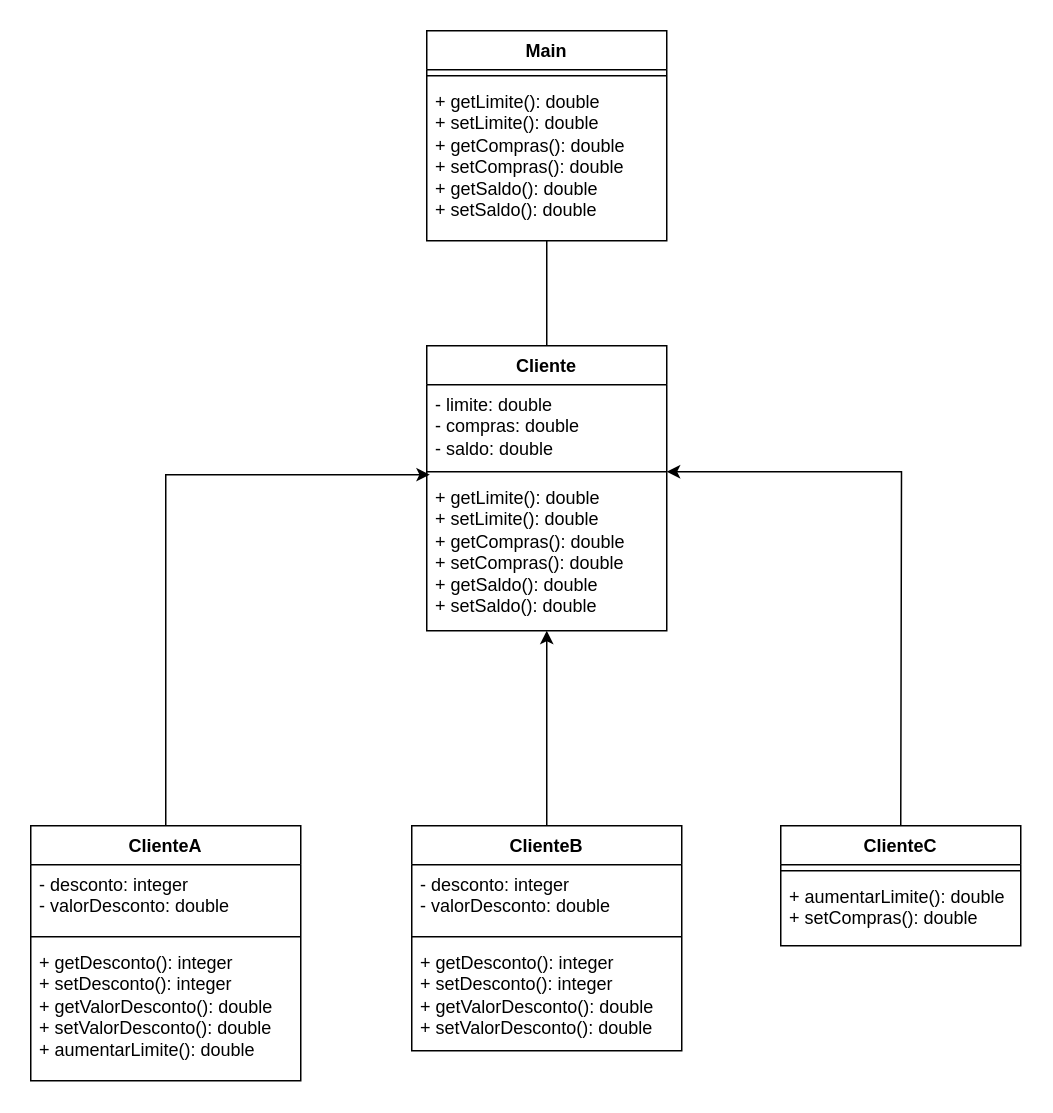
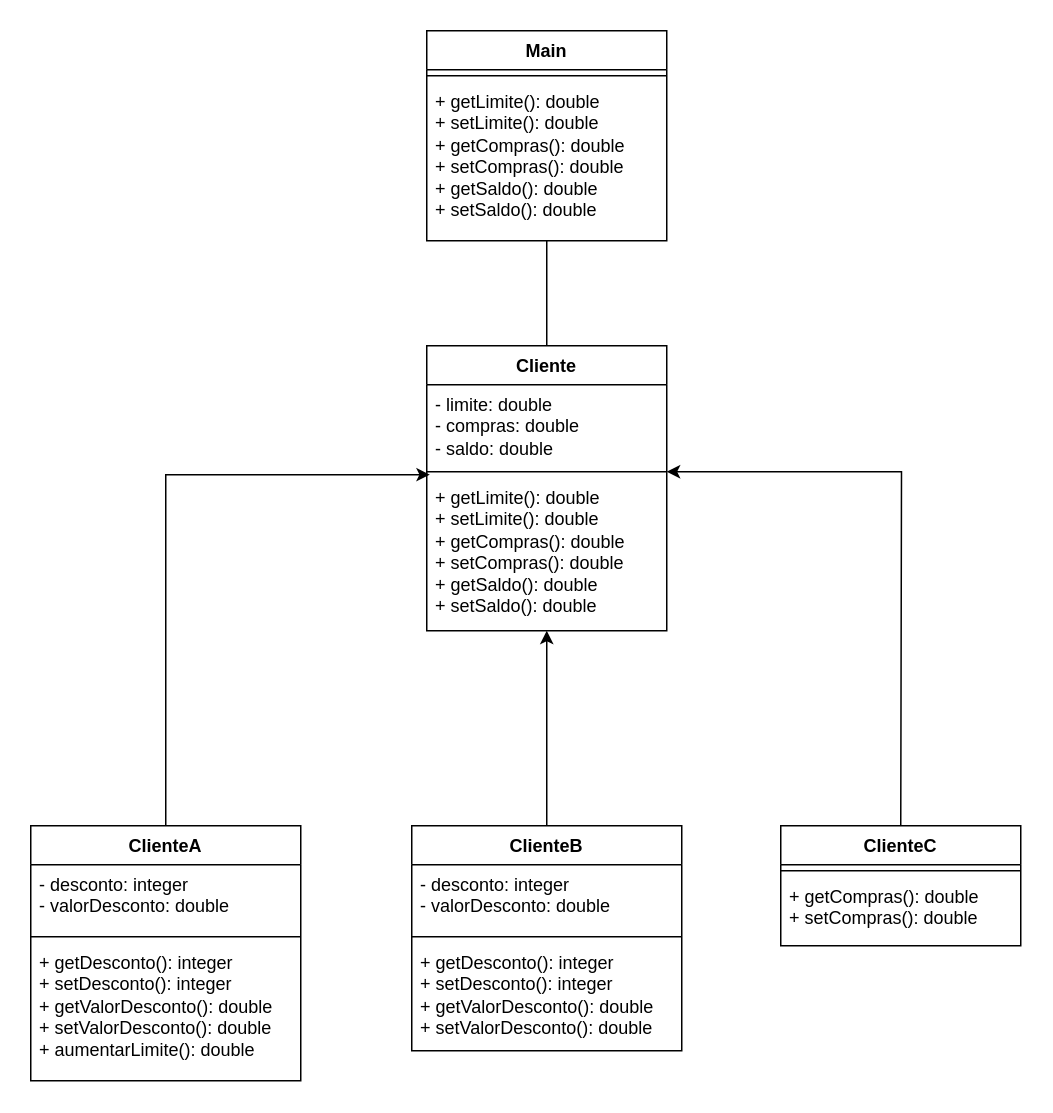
node "+ aumentarLimite(): double + setCompras(): double": label "+ aumentarLimite(): double + setCompras(): double" -> "+ getCompras(): double + setCompras(): double"
